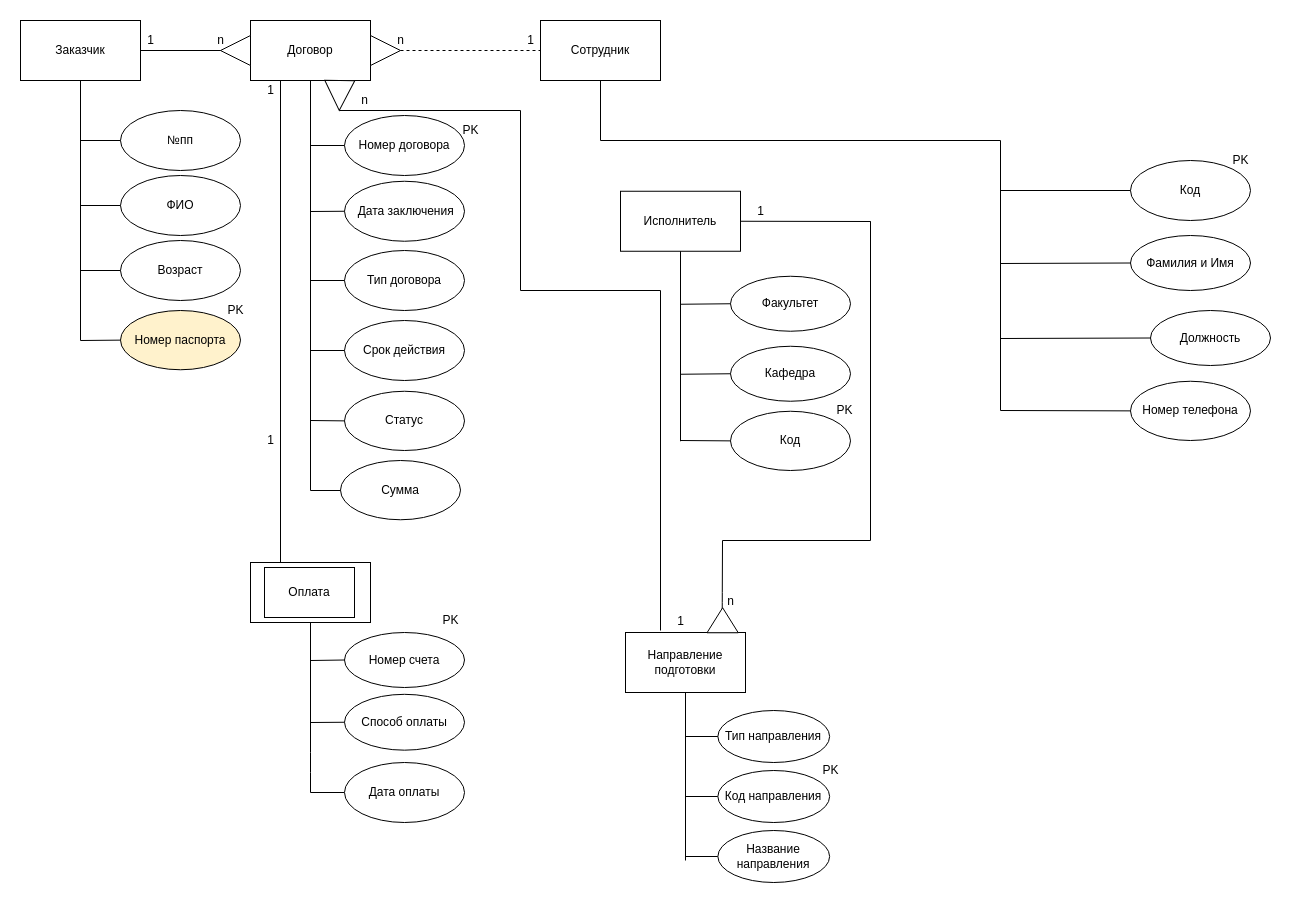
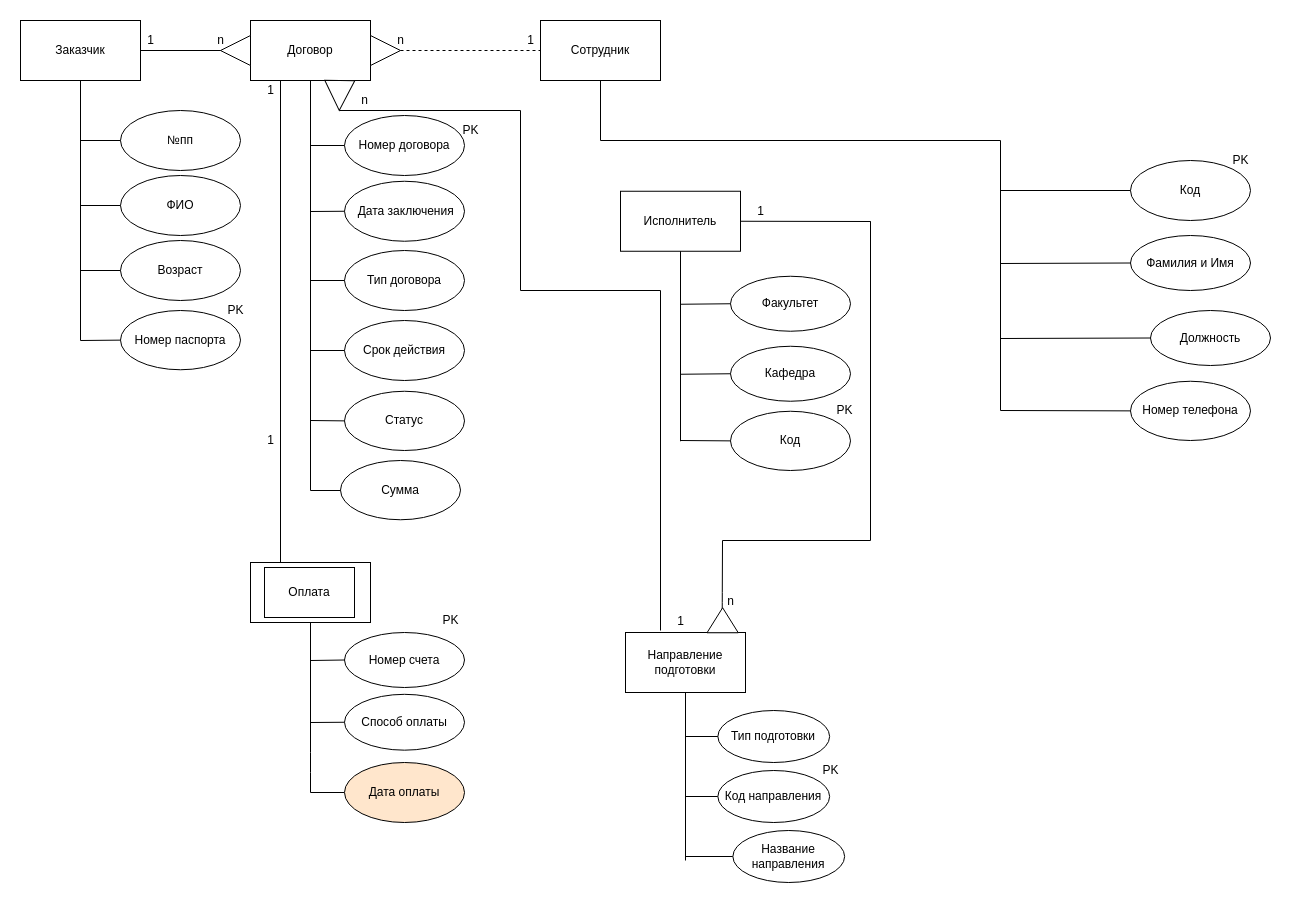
node "Номер паспорта": fillcolor #fff2cc -> #ffffff
node "Тип направления": label "Тип направления" -> "Тип подготовки"
node "Дата оплаты": fillcolor #ffffff -> #ffe6cc
node "Название направления": moved (774, 857) -> (789, 857)
